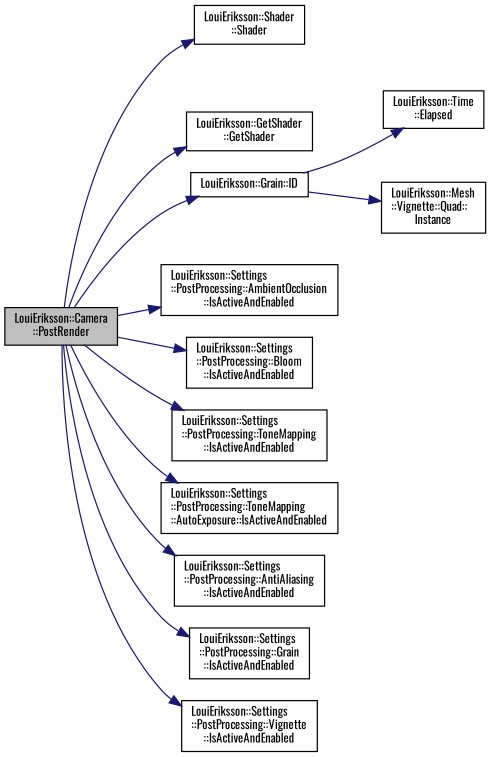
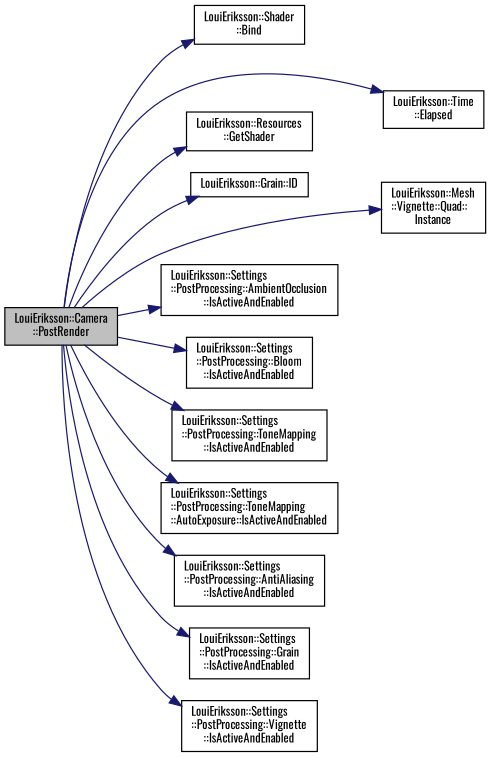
node "LouiEriksson::Shader ::Shader": label "LouiEriksson::Shader ::Shader" -> "LouiEriksson::Shader ::Bind"
node "LouiEriksson::GetShader ::GetShader": label "LouiEriksson::GetShader ::GetShader" -> "LouiEriksson::Resources ::GetShader"
edge "LouiEriksson::Grain::ID" -> "LouiEriksson::Time ::Elapsed": now "LouiEriksson::Camera ::PostRender" -> "LouiEriksson::Time ::Elapsed"
edge "LouiEriksson::Grain::ID" -> "LouiEriksson::Mesh ::Vignette::Quad:: Instance": now "LouiEriksson::Camera ::PostRender" -> "LouiEriksson::Mesh ::Vignette::Quad:: Instance"
